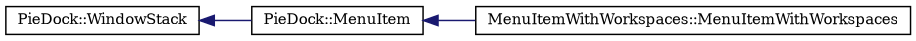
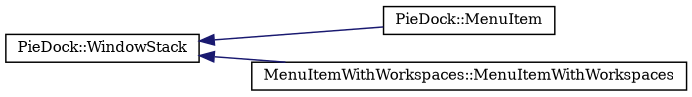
edge "MenuItemWithWorkspaces::MenuItemWithWorkspaces" -> "PieDock::MenuItem": now "MenuItemWithWorkspaces::MenuItemWithWorkspaces" -> "PieDock::WindowStack"
